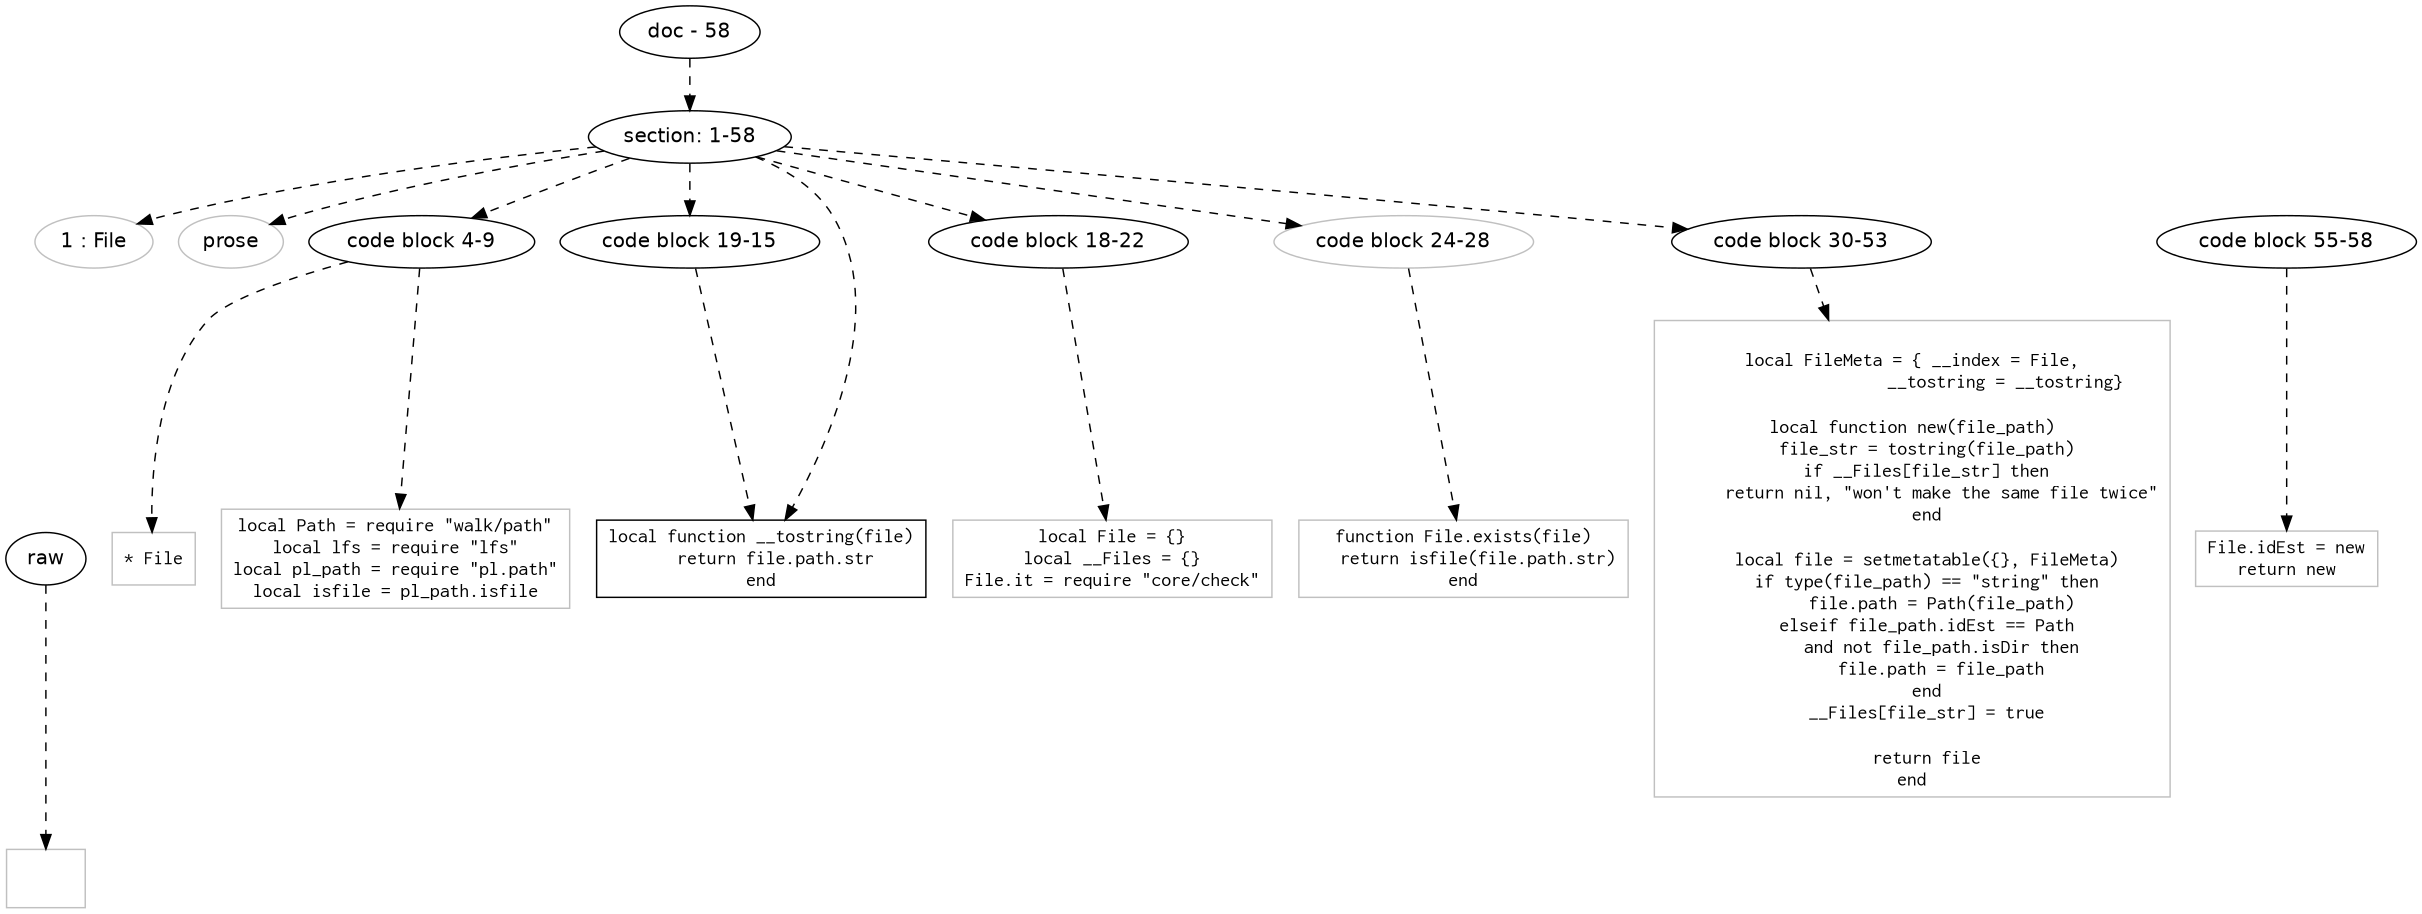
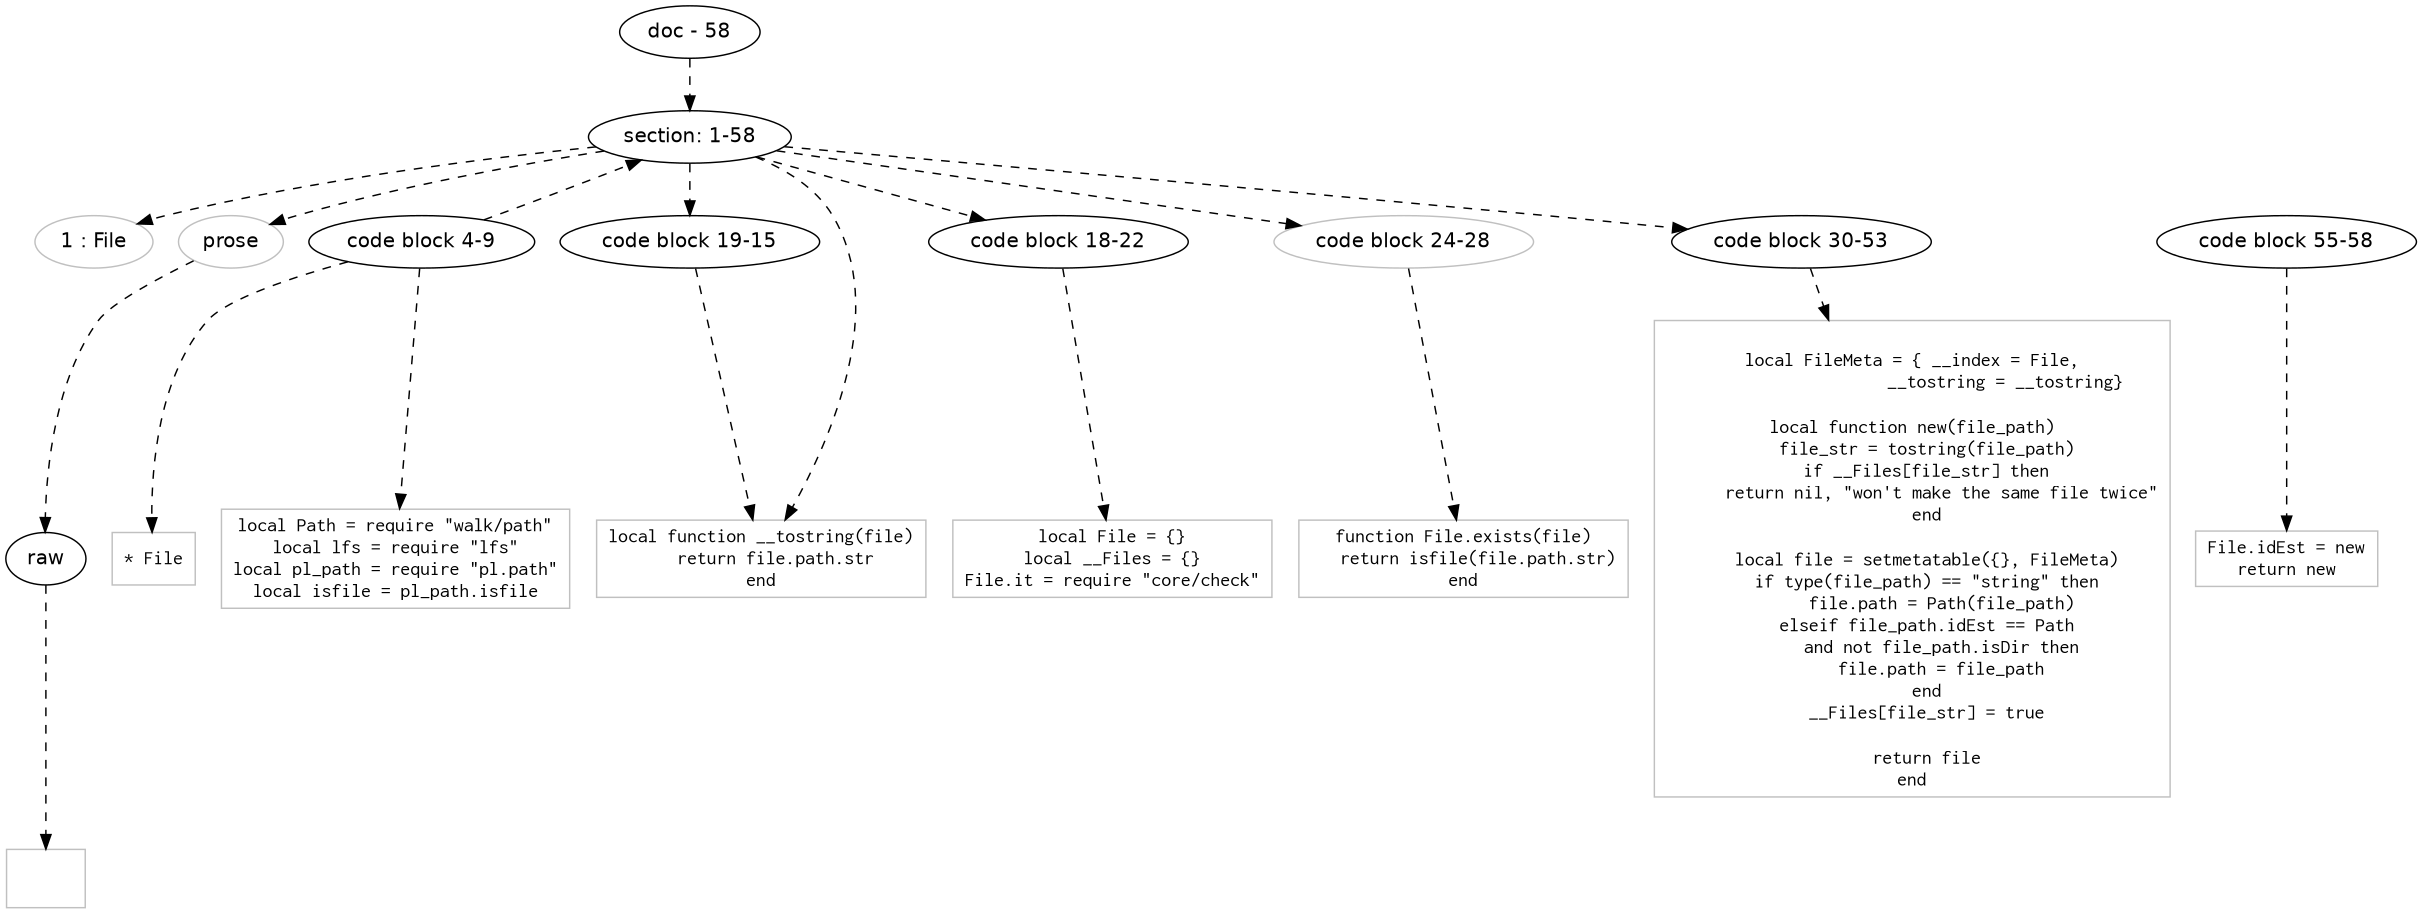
edge "section: 1-58" -> "code block 4-9": reversed
edge "prose" -> "raw": added
node "local function __tostring(file) return file.path.str end": color black -> Gray
